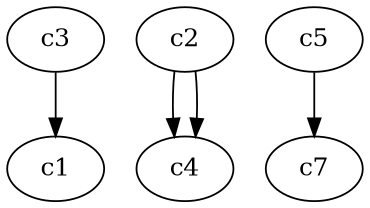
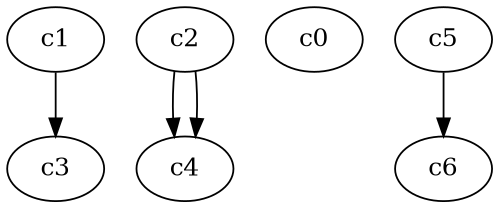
node "c0": added
edge "c3" -> "c1": reversed
node "c7": label "c7" -> "c6"
